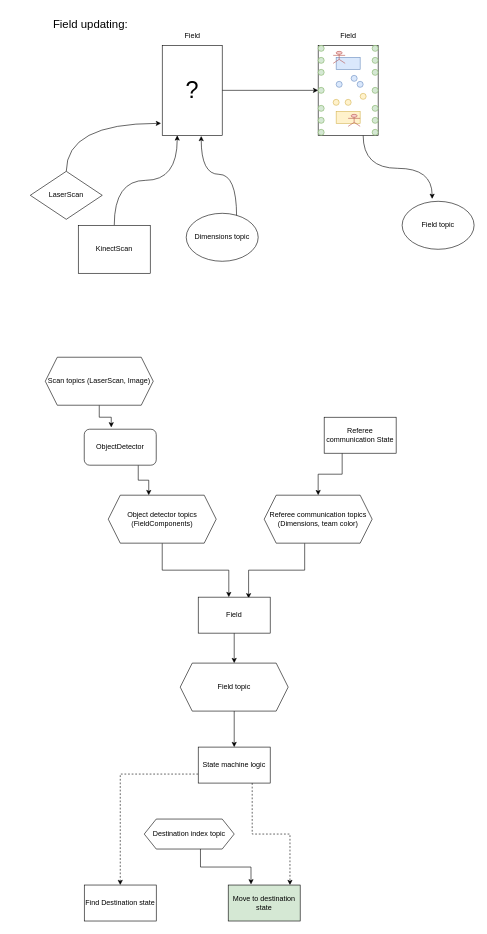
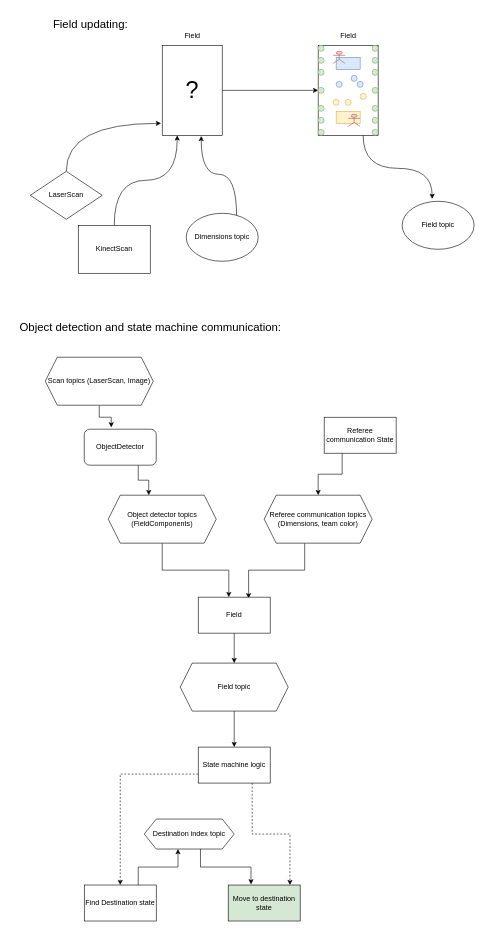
node "Object detection and state machine communication:": added
edge "Find Destination state" -> "Destination index topic": added
